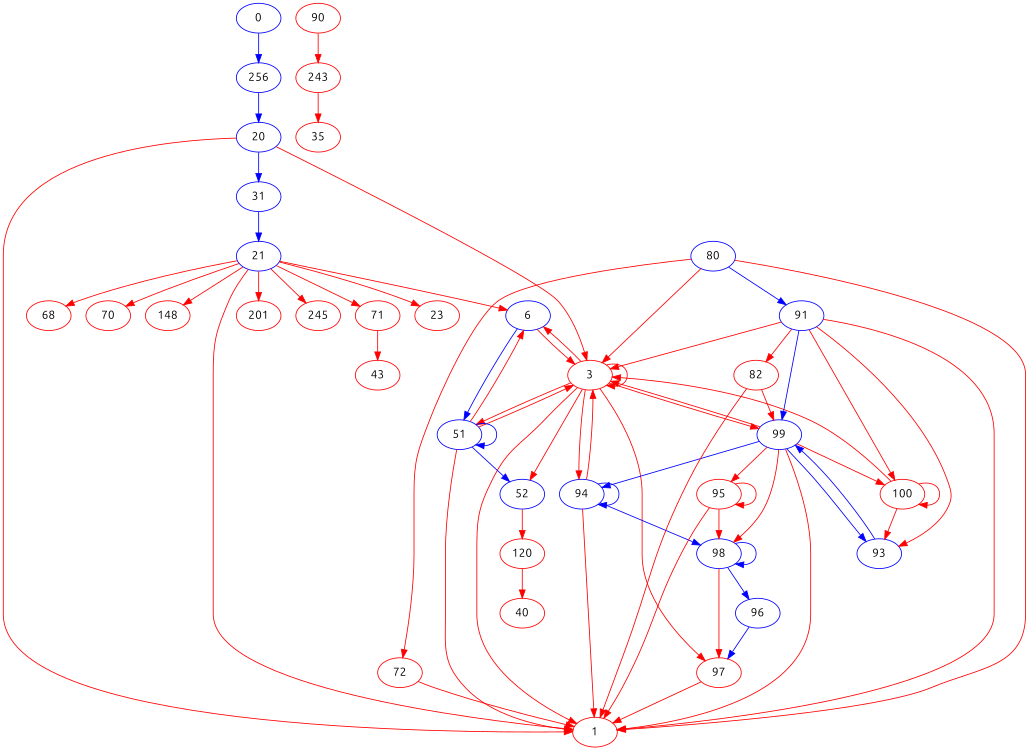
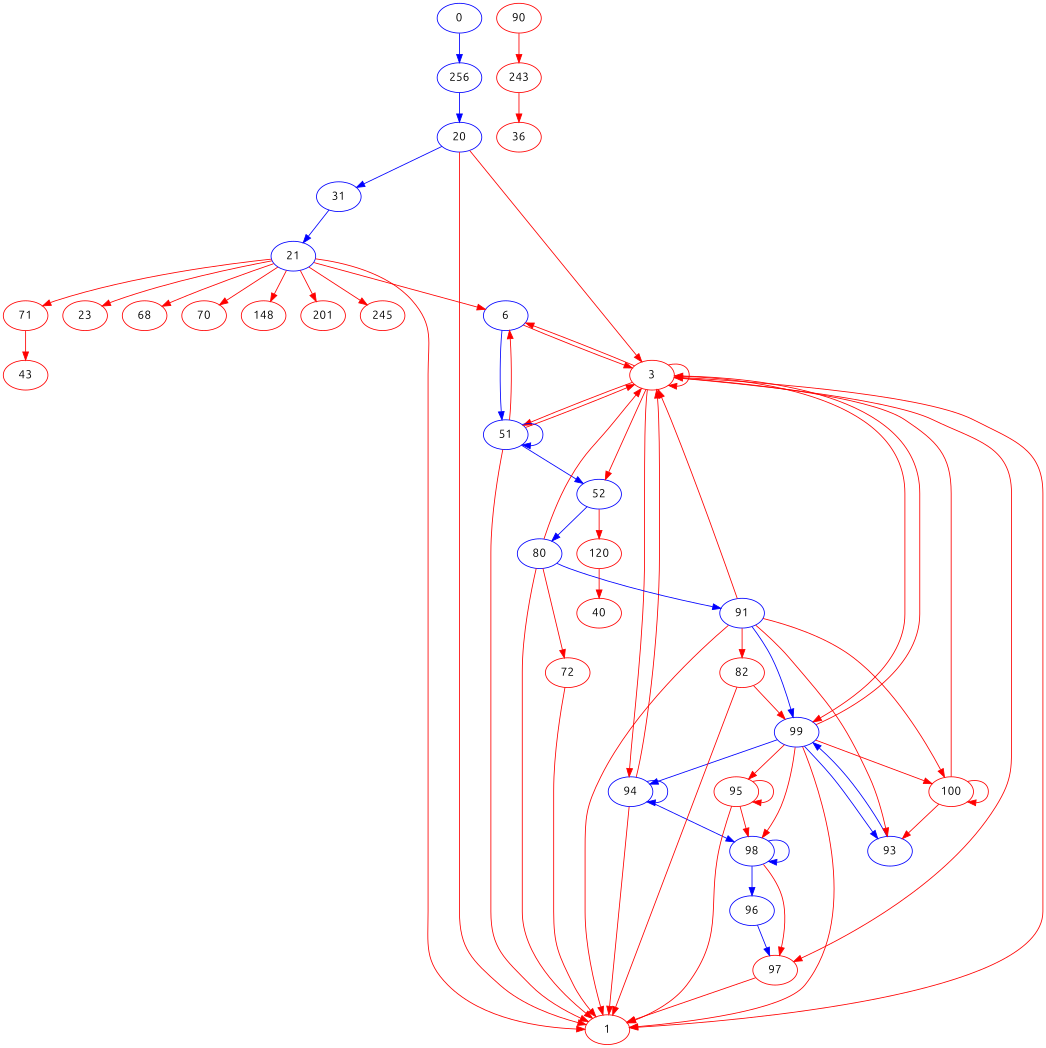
node "35": label "35" -> "36"
edge "52" -> "80": added
